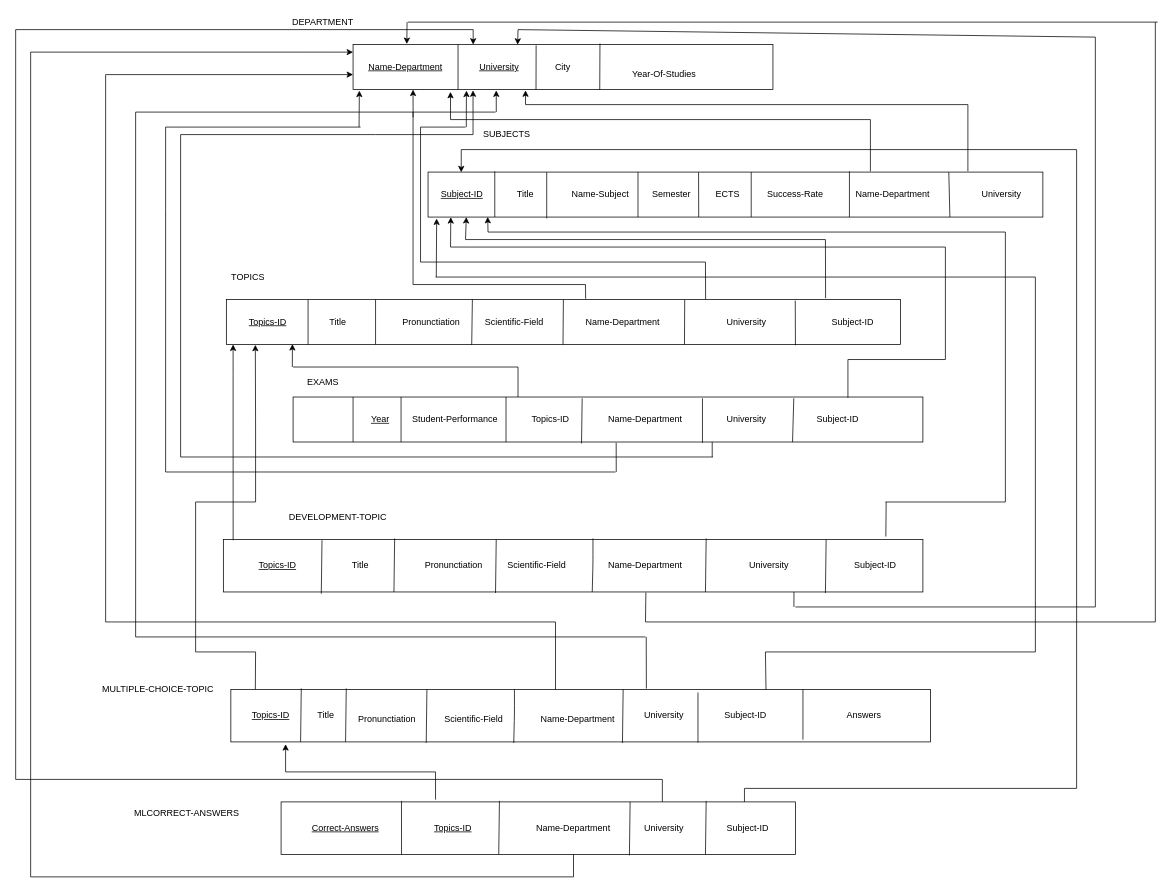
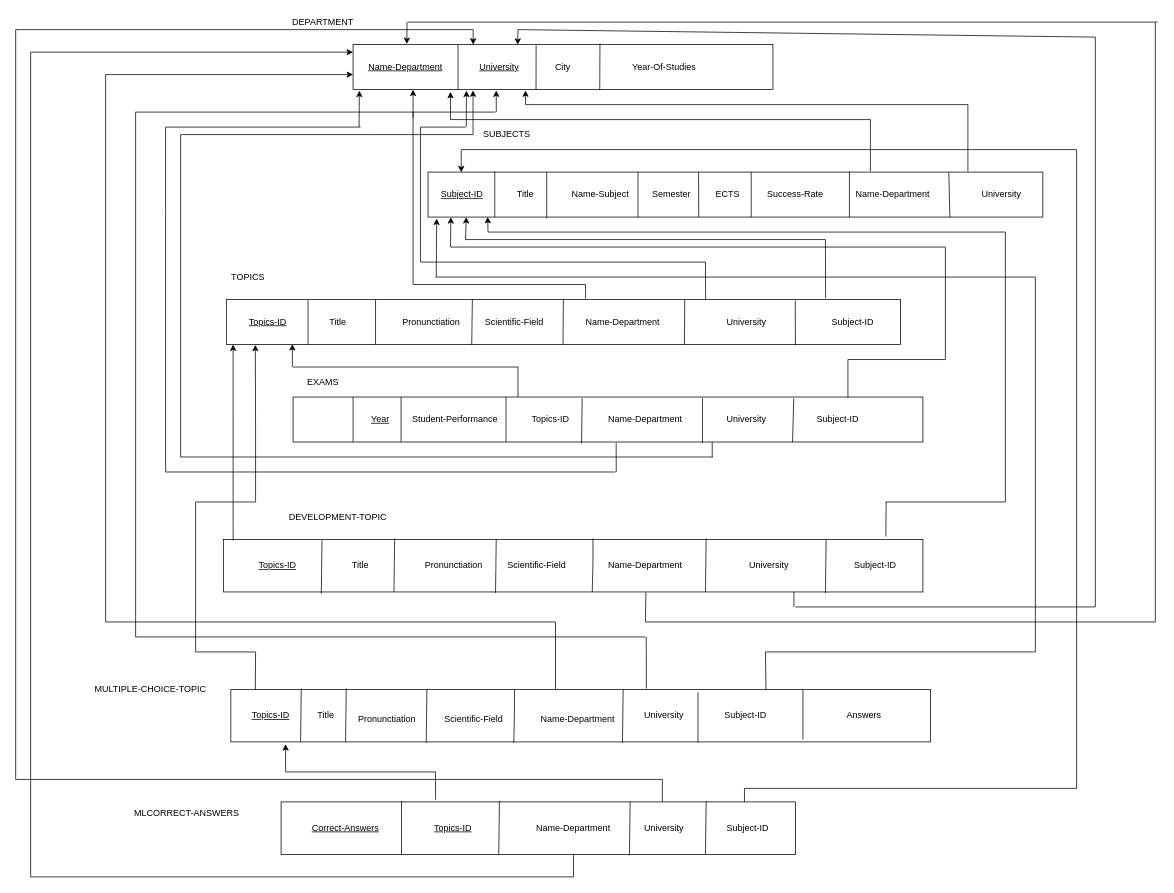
node "Year-Of-Studies": moved (664, 75) -> (664, 67)
node "MULTIPLE-CHOICE-TOPIC": moved (158, 690) -> (150, 690)
